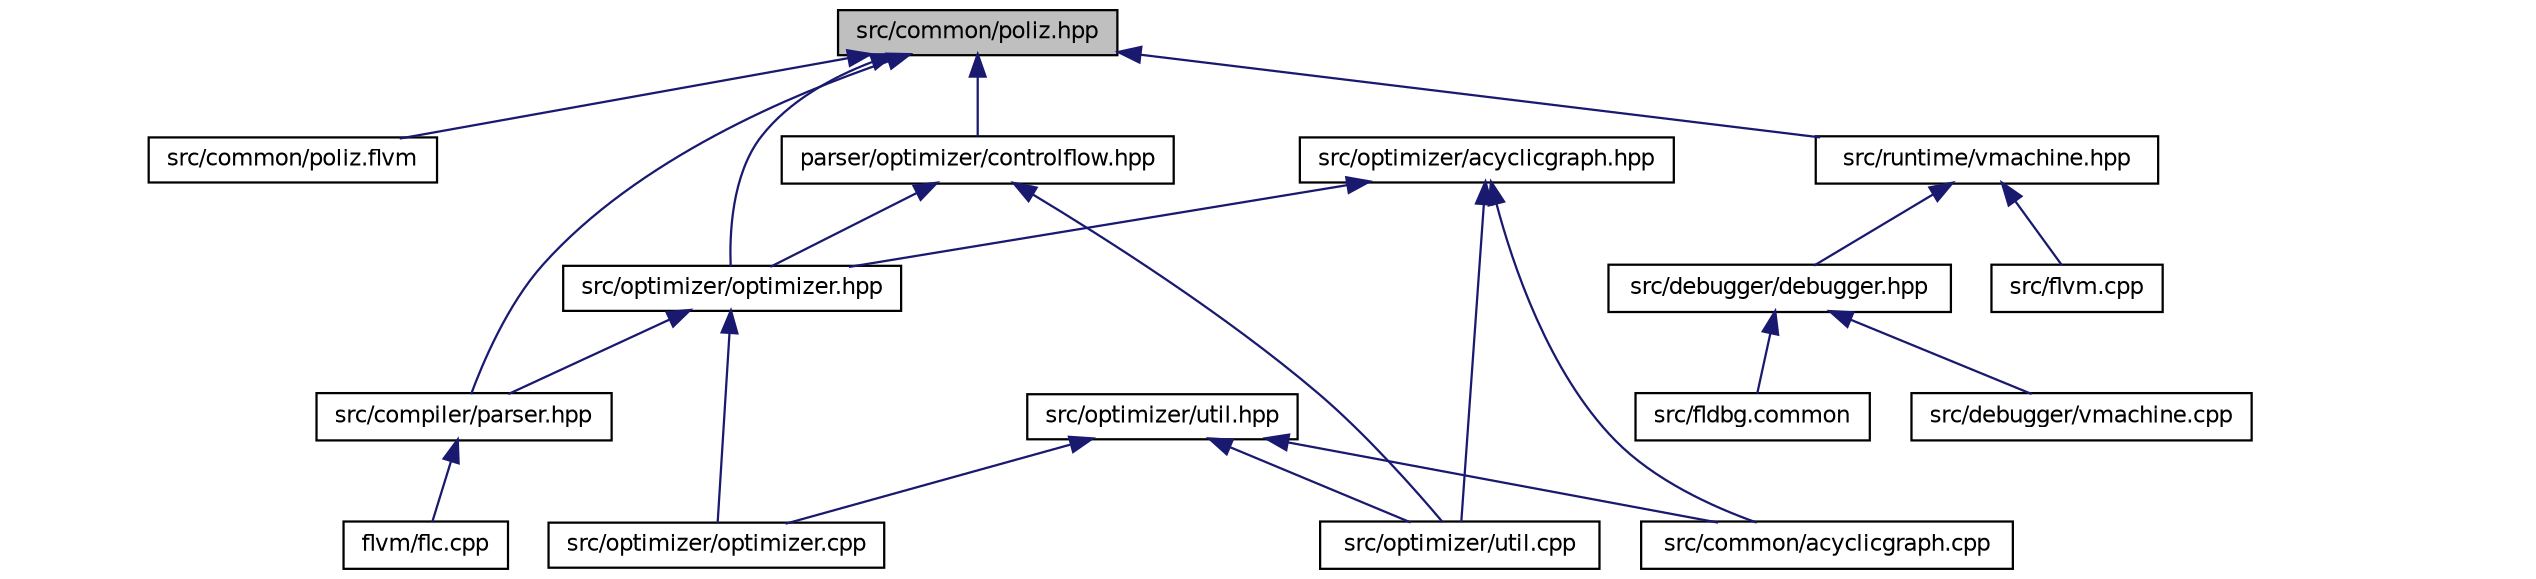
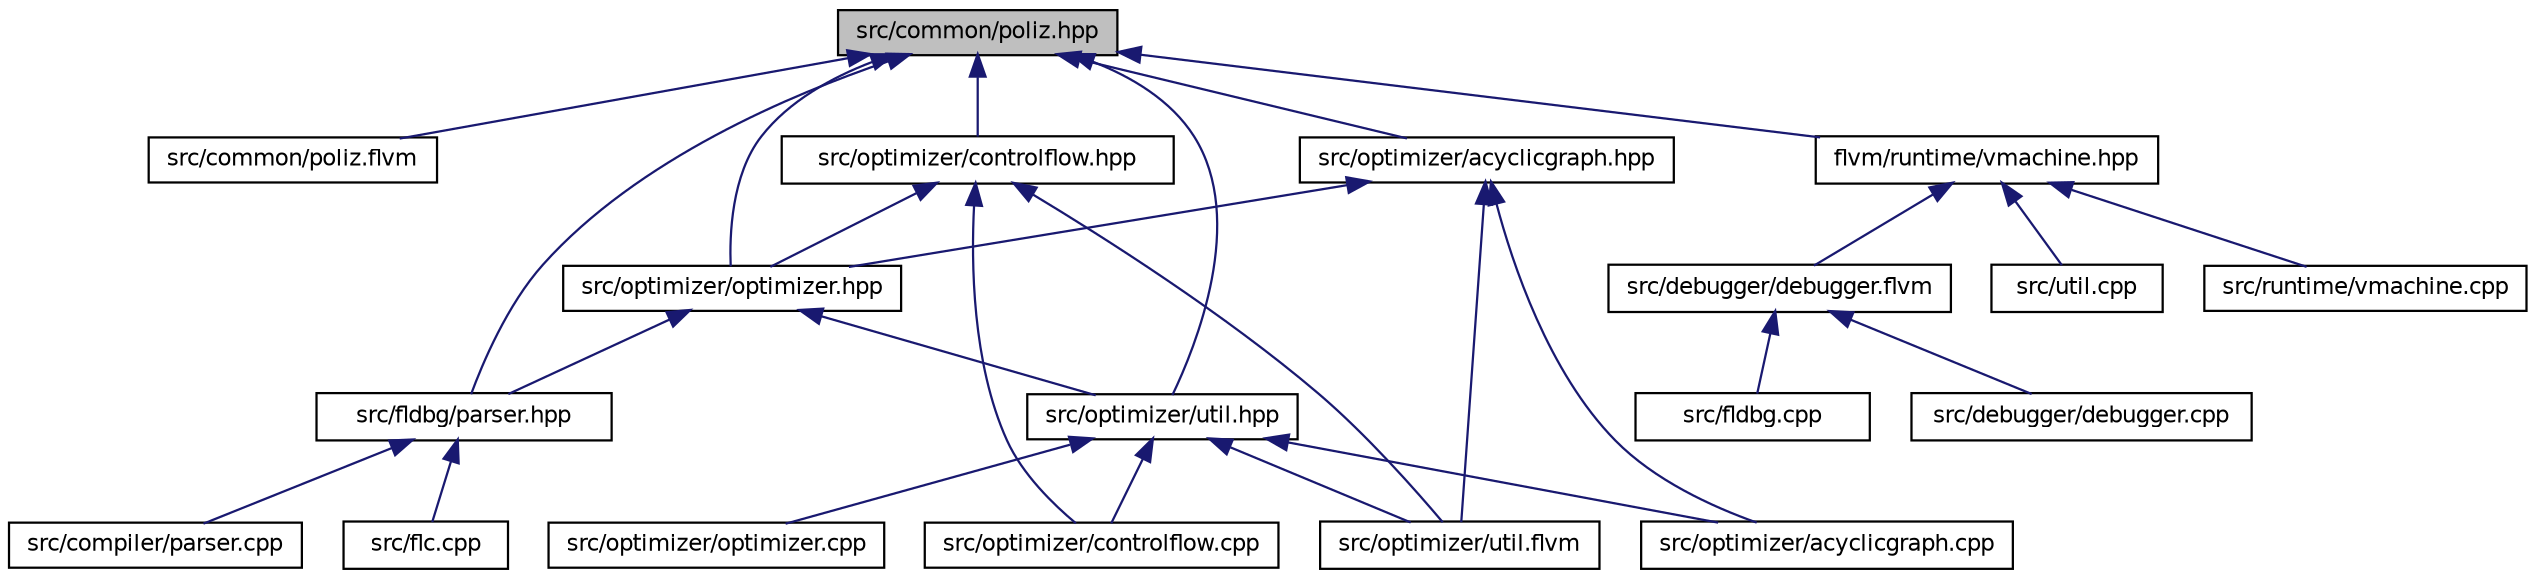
edge "src/optimizer/acyclicgraph.hpp" -> "src/common/poliz.hpp": added
node "parser/optimizer/controlflow.hpp": label "parser/optimizer/controlflow.hpp" -> "src/optimizer/controlflow.hpp"
node "src/runtime/vmachine.hpp": label "src/runtime/vmachine.hpp" -> "flvm/runtime/vmachine.hpp"
edge "src/optimizer/util.hpp" -> "src/common/poliz.hpp": added
node "src/debugger/debugger.hpp": label "src/debugger/debugger.hpp" -> "src/debugger/debugger.flvm"
node "src/flvm.cpp": label "src/flvm.cpp" -> "src/util.cpp"
node "src/runtime/vmachine.cpp": added
node "src/compiler/parser.hpp": label "src/compiler/parser.hpp" -> "src/fldbg/parser.hpp"
node "src/fldbg.common": label "src/fldbg.common" -> "src/fldbg.cpp"
node "src/debugger/vmachine.cpp": label "src/debugger/vmachine.cpp" -> "src/debugger/debugger.cpp"
edge "src/optimizer/optimizer.cpp" -> "src/optimizer/optimizer.hpp": now "src/optimizer/util.hpp" -> "src/optimizer/optimizer.hpp"
node "src/compiler/parser.cpp": added
node "flvm/flc.cpp": label "flvm/flc.cpp" -> "src/flc.cpp"
node "src/optimizer/controlflow.cpp": added
node "src/optimizer/util.cpp": label "src/optimizer/util.cpp" -> "src/optimizer/util.flvm"
node "src/common/acyclicgraph.cpp": label "src/common/acyclicgraph.cpp" -> "src/optimizer/acyclicgraph.cpp"
